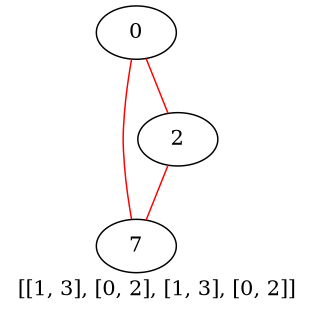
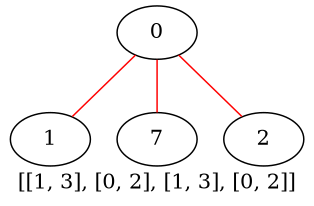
node "1": added
edge "2" -- "7": removed
